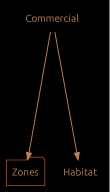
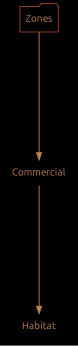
edge "Commercial" -> "Zones": reversed
